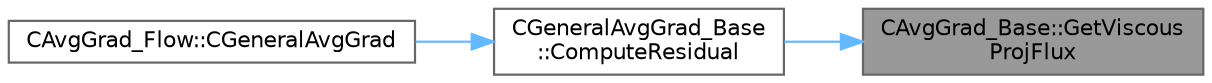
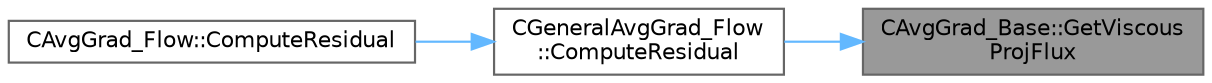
node "CAvgGrad_Flow::CGeneralAvgGrad": label "CAvgGrad_Flow::CGeneralAvgGrad" -> "CAvgGrad_Flow::ComputeResidual"
node "CGeneralAvgGrad_Base ::ComputeResidual": label "CGeneralAvgGrad_Base ::ComputeResidual" -> "CGeneralAvgGrad_Flow ::ComputeResidual"
